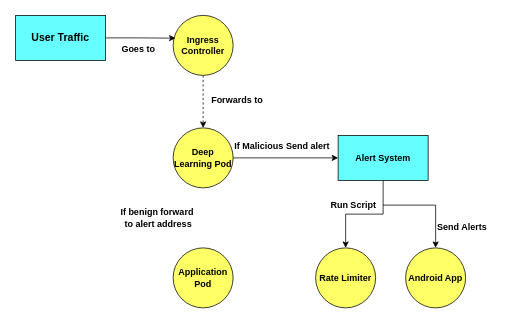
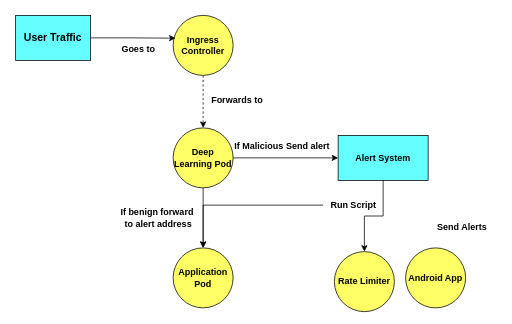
node "User Traffic": size 90x45 -> 75x45
edge "Deep Learning Pod" -> "Application Pod": added
edge "Run Script" -> "Android App": now "Run Script" -> "Application Pod"
node "Rate Limiter": moved (345, 278) -> (364, 282)
